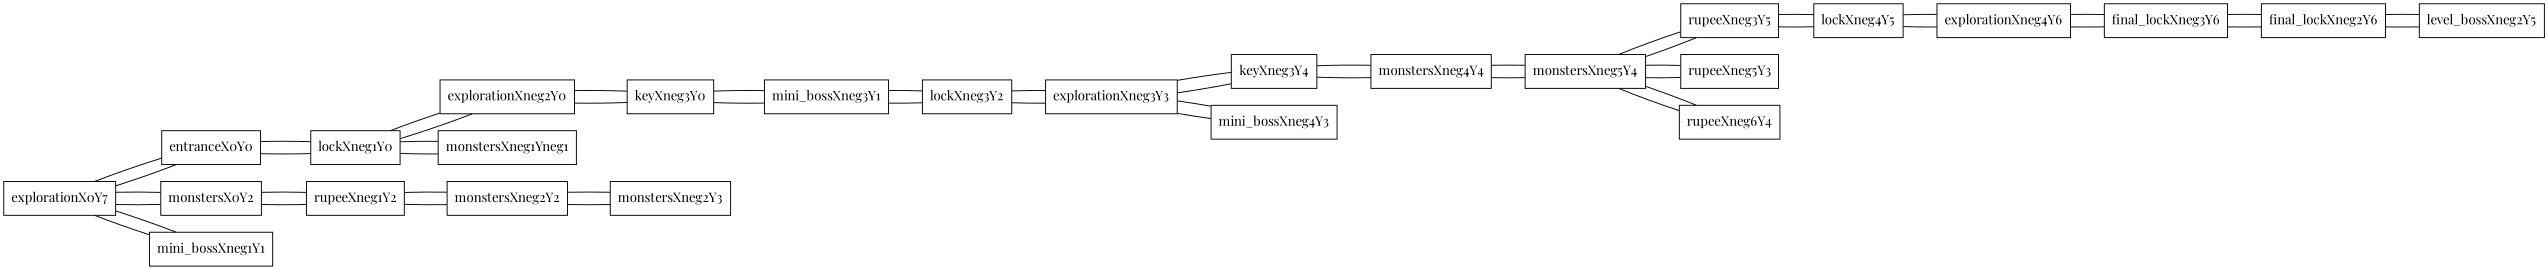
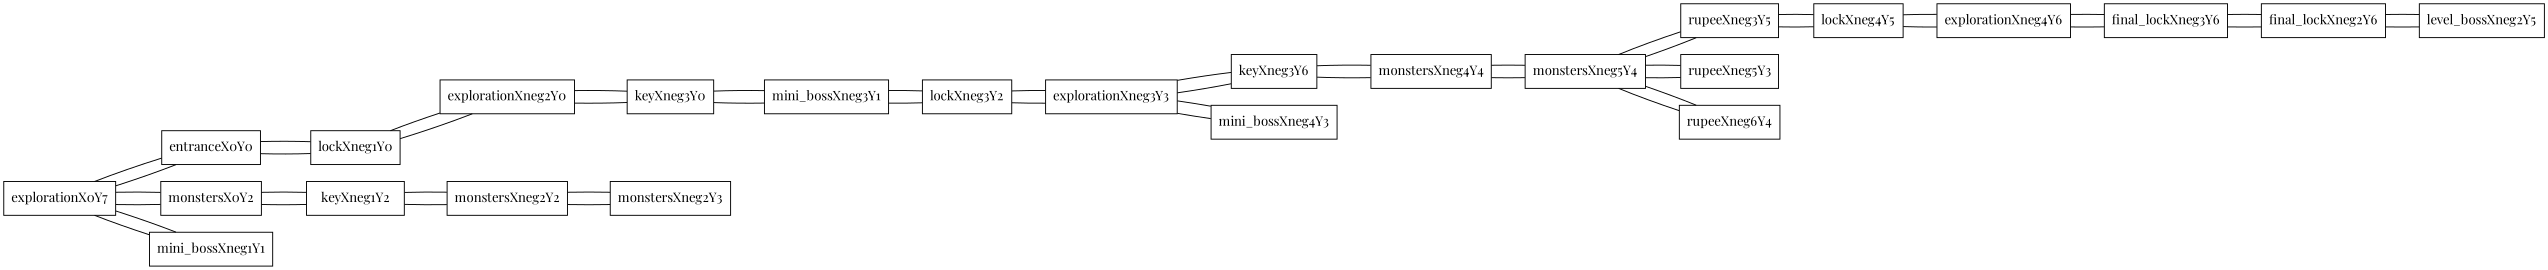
node "keyXneg3Y4": label "keyXneg3Y4" -> "keyXneg3Y6"
node "monstersXneg1Yneg1": removed
node "rupeeXneg1Y2": label "rupeeXneg1Y2" -> "keyXneg1Y2"
